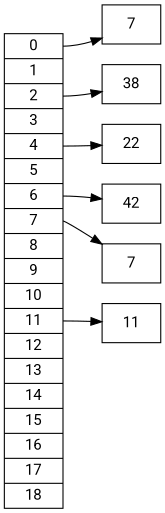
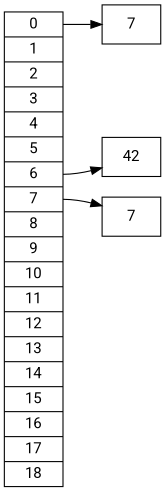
node "38": removed
node "22": removed
node "11": removed
